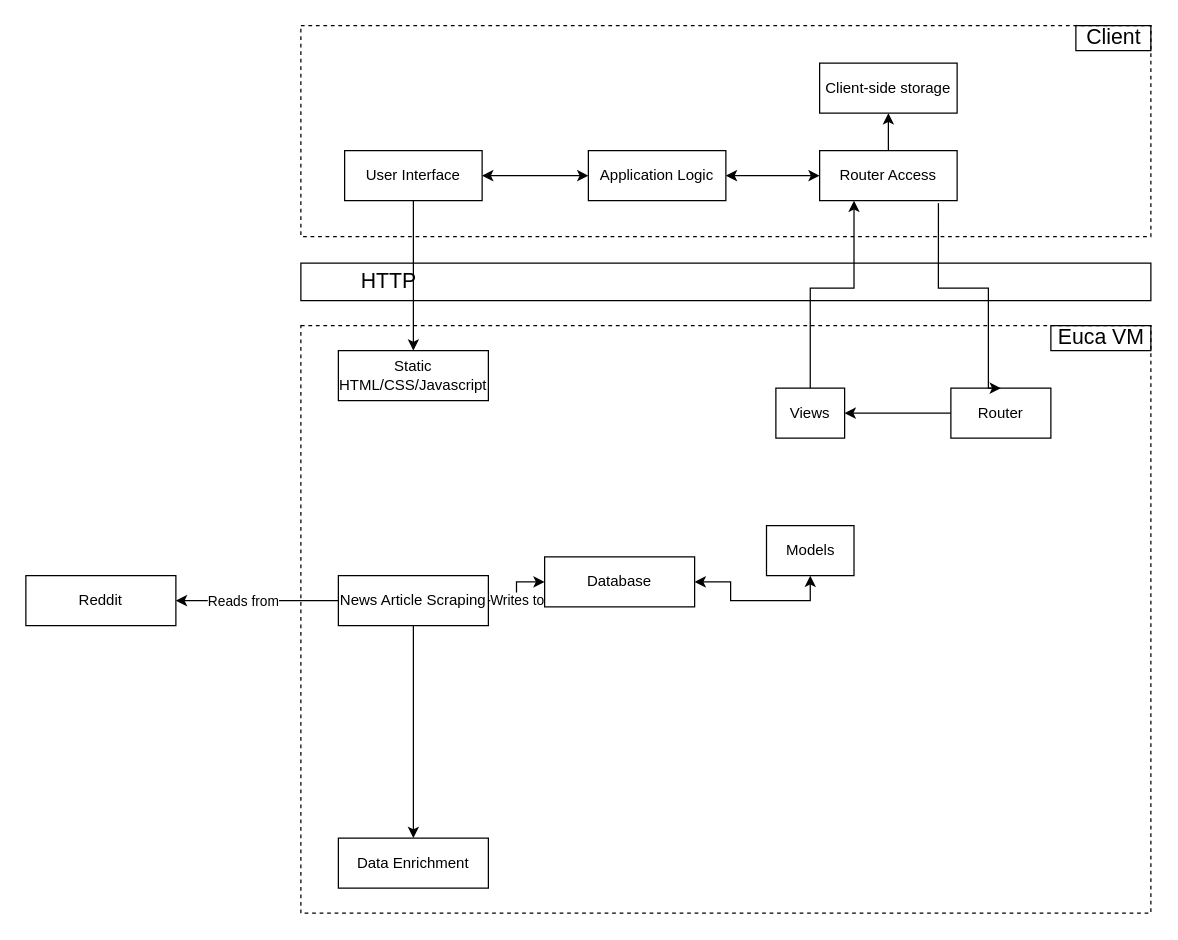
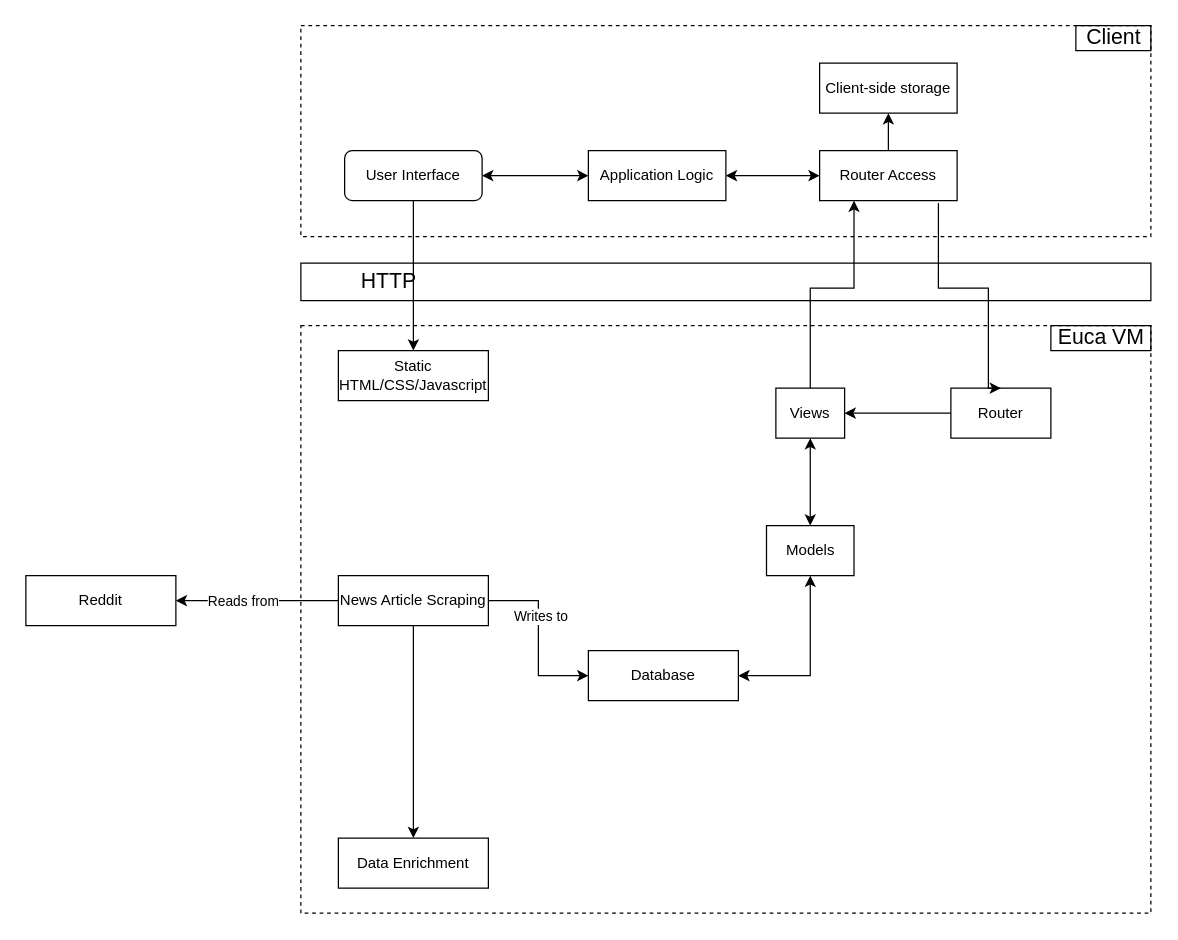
node "User Interface": shape rectangle -> rounded rectangle
edge "Views" -- "Models": added
node "Database": moved (619, 582) -> (663, 676)
